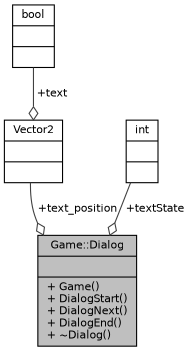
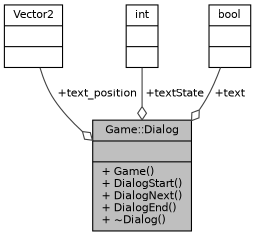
edge "bool" -> "Vector2": now "bool" -> "Game::Dialog"
